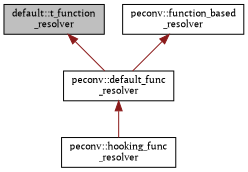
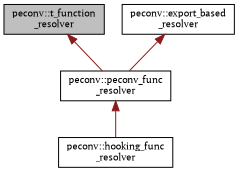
node "default::t_function _resolver": label "default::t_function _resolver" -> "peconv::t_function _resolver"
node "peconv::function_based _resolver": label "peconv::function_based _resolver" -> "peconv::export_based _resolver"
node "peconv::default_func _resolver": label "peconv::default_func _resolver" -> "peconv::peconv_func _resolver"
